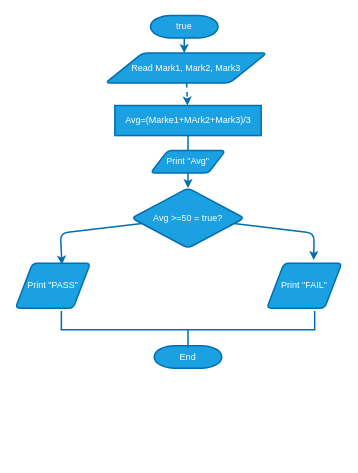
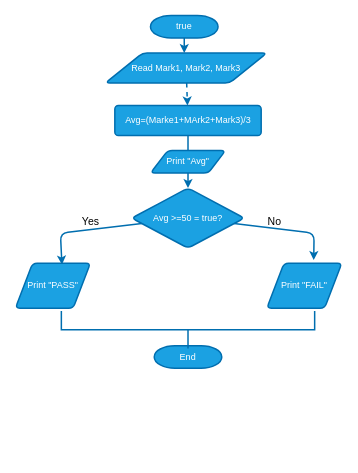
node "Avg=(Marke1+MArk2+Mark3)/3": shape rectangle -> rounded rectangle
node "Yes": added
node "No": added
